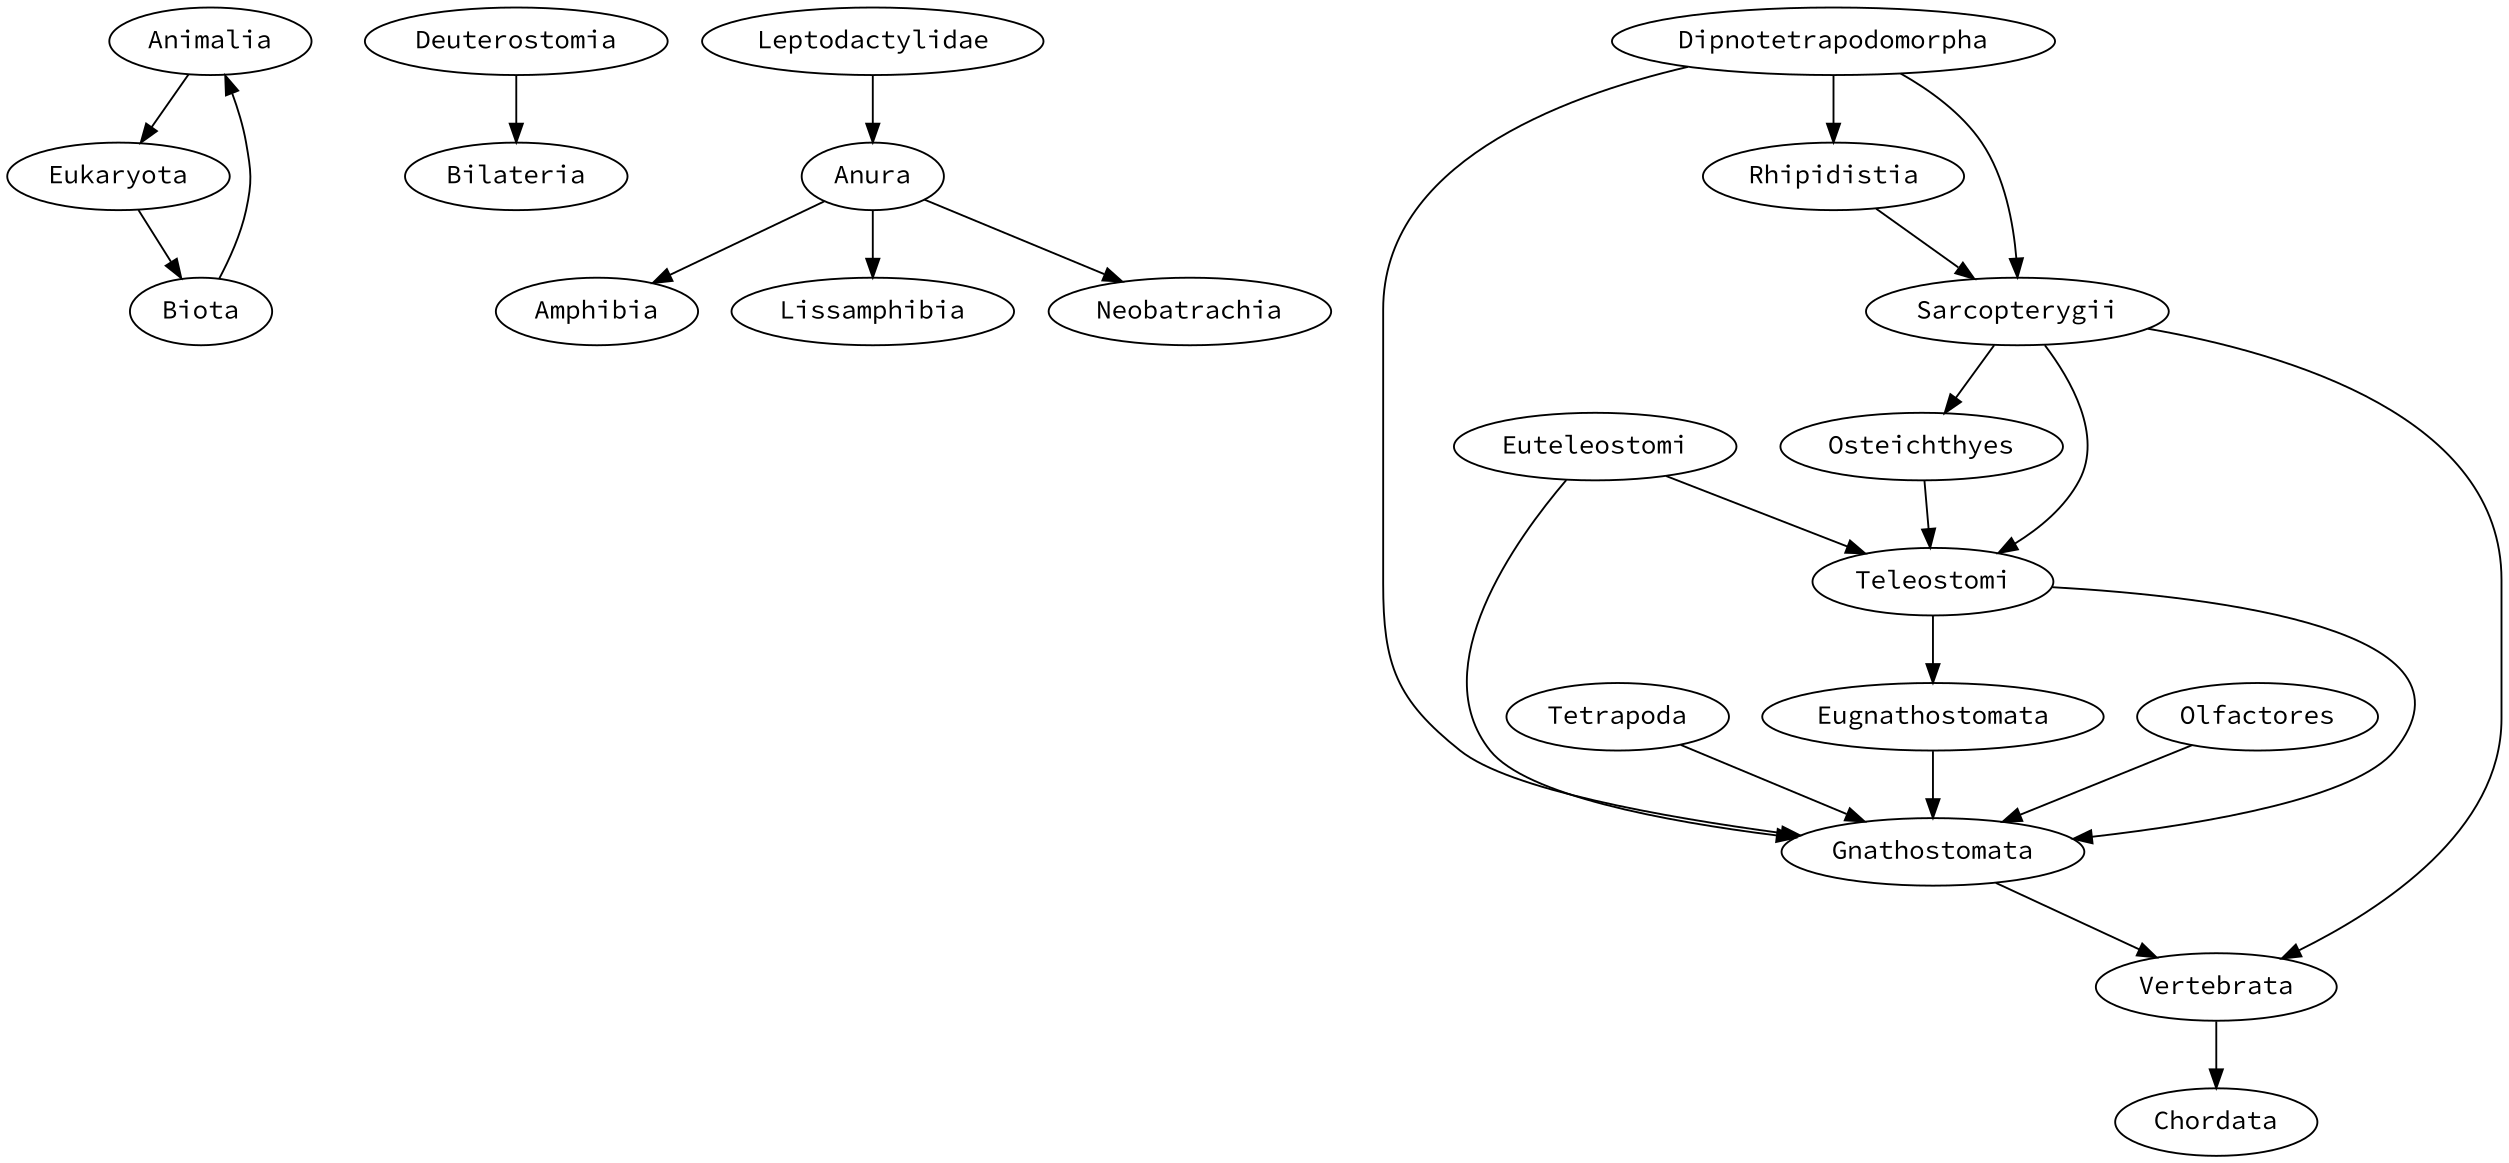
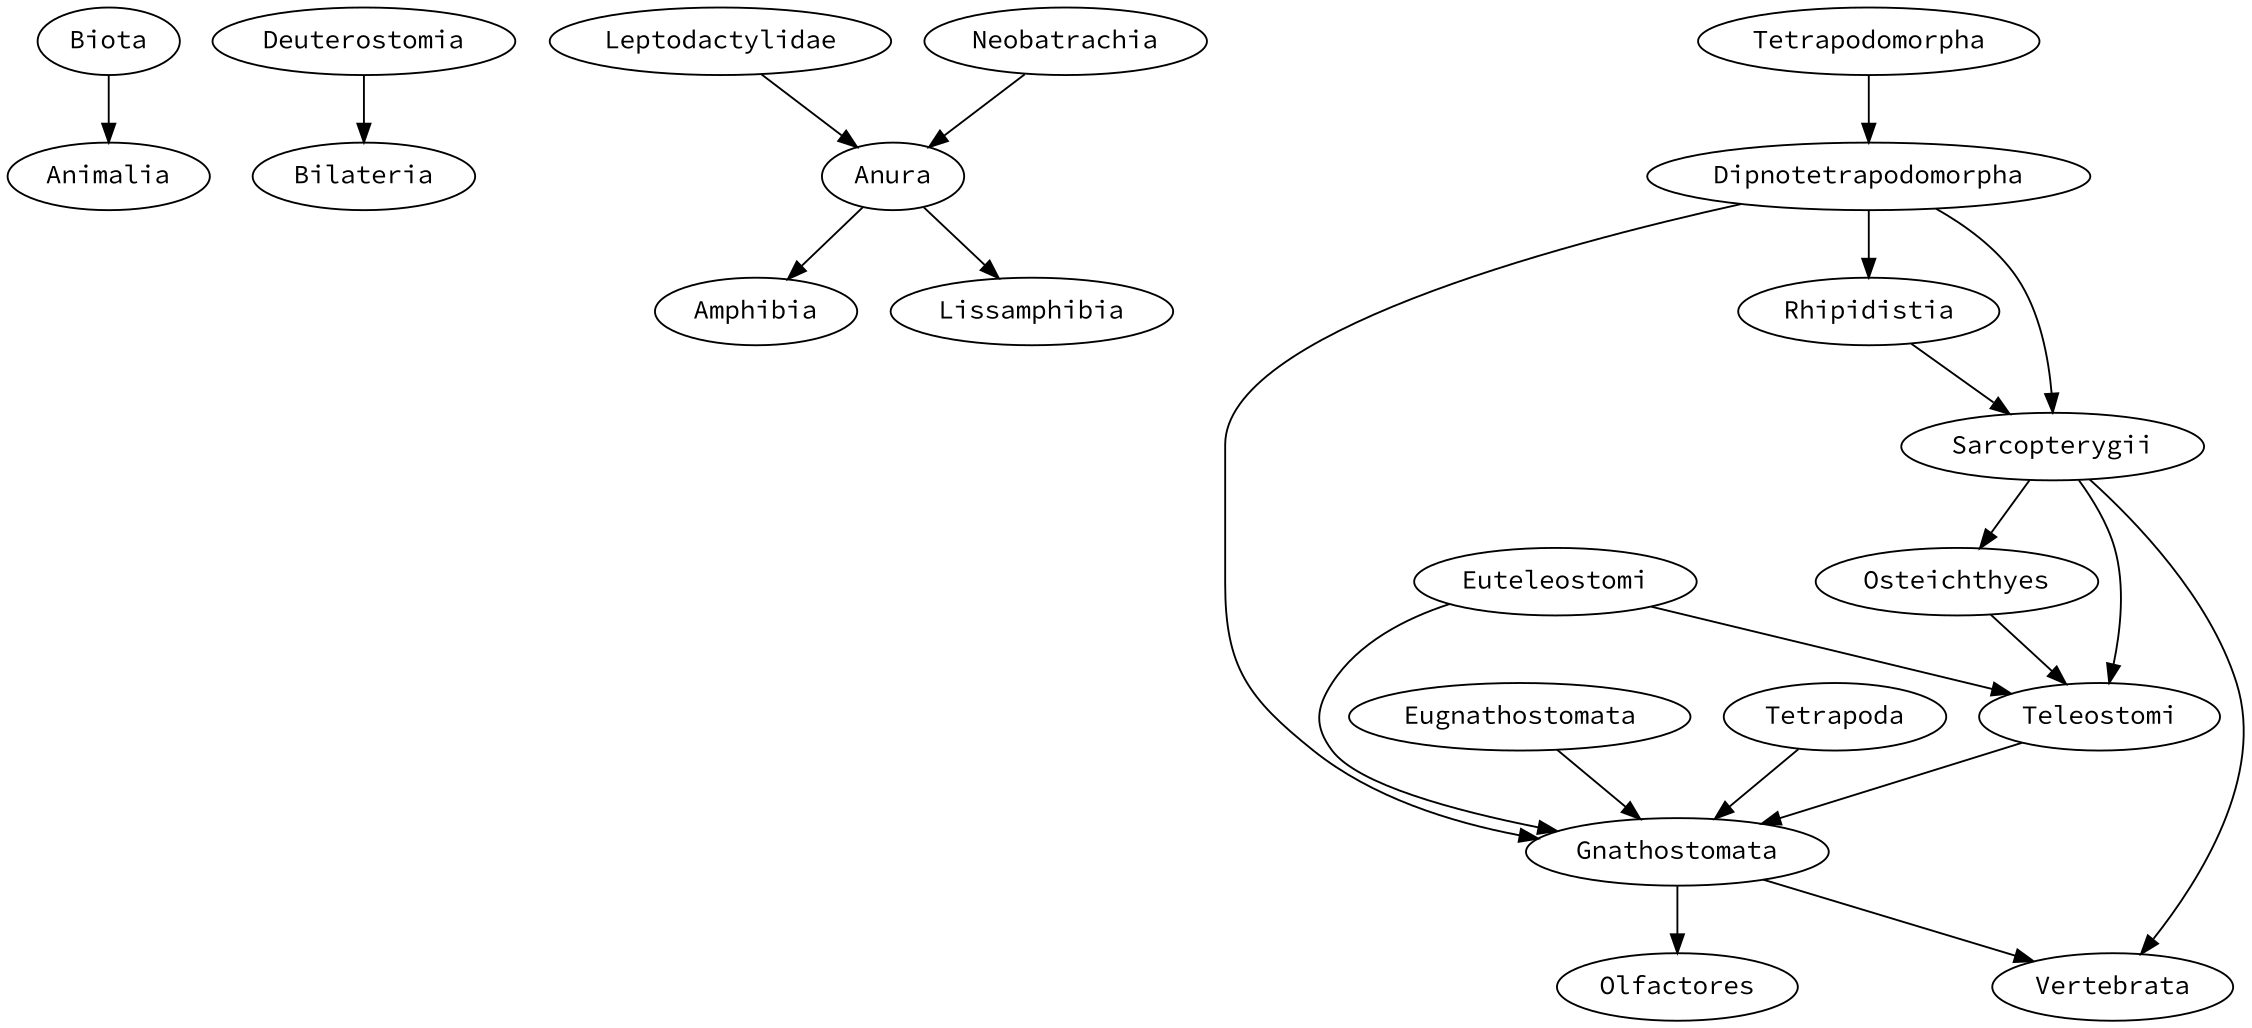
node "Tetrapodomorpha": added
node "Eukaryota": removed
edge "Anura" -> "Neobatrachia": reversed
edge "Teleostomi" -> "Eugnathostomata": removed
edge "Olfactores" -> "Gnathostomata": reversed
node "Chordata": removed
